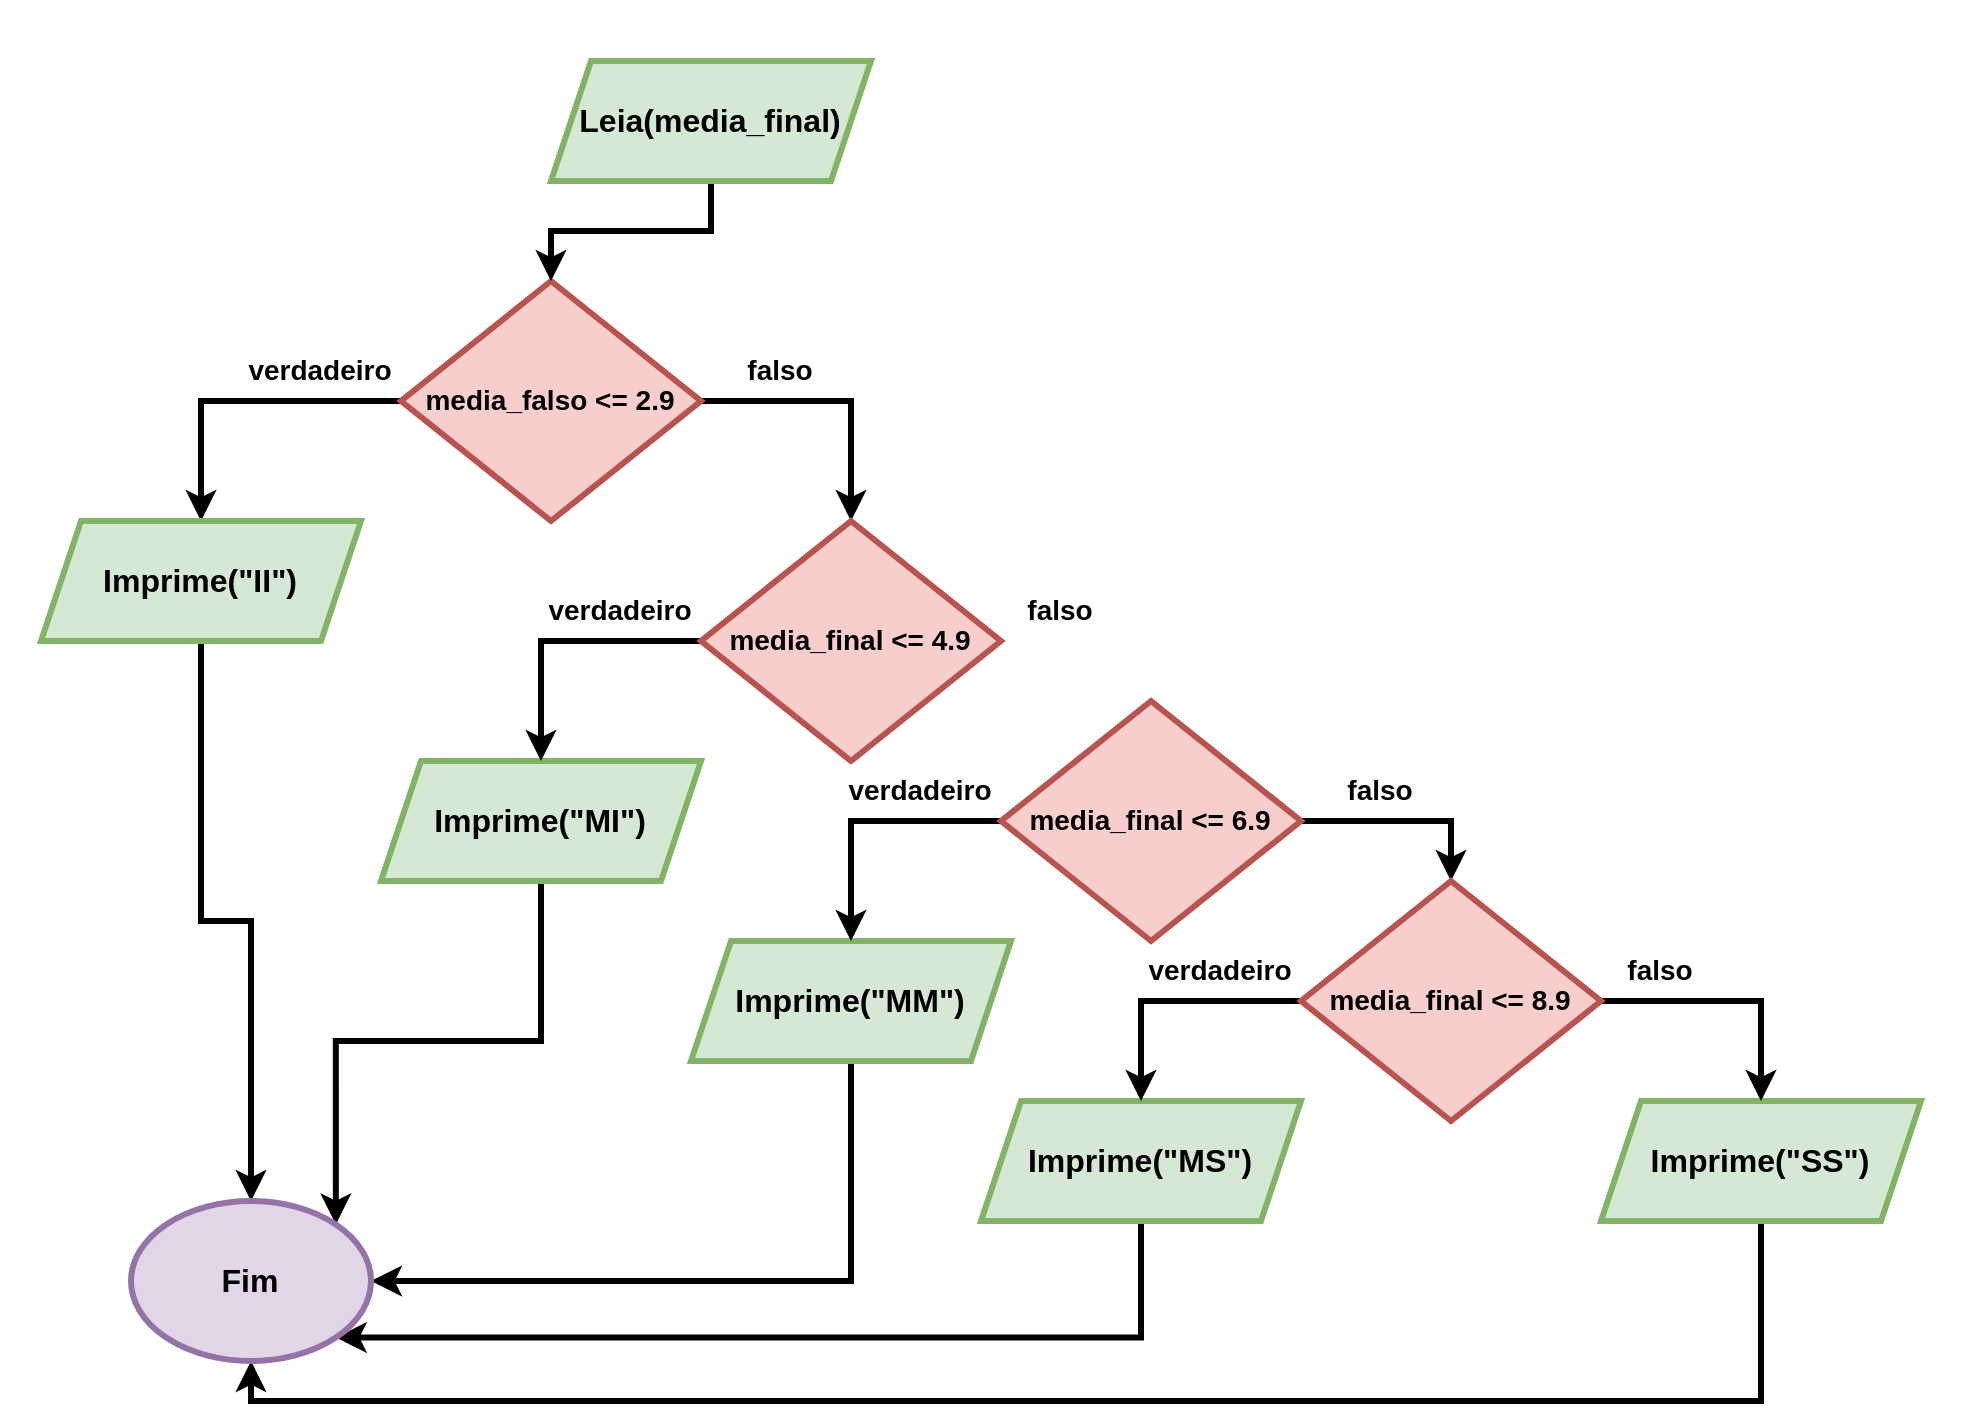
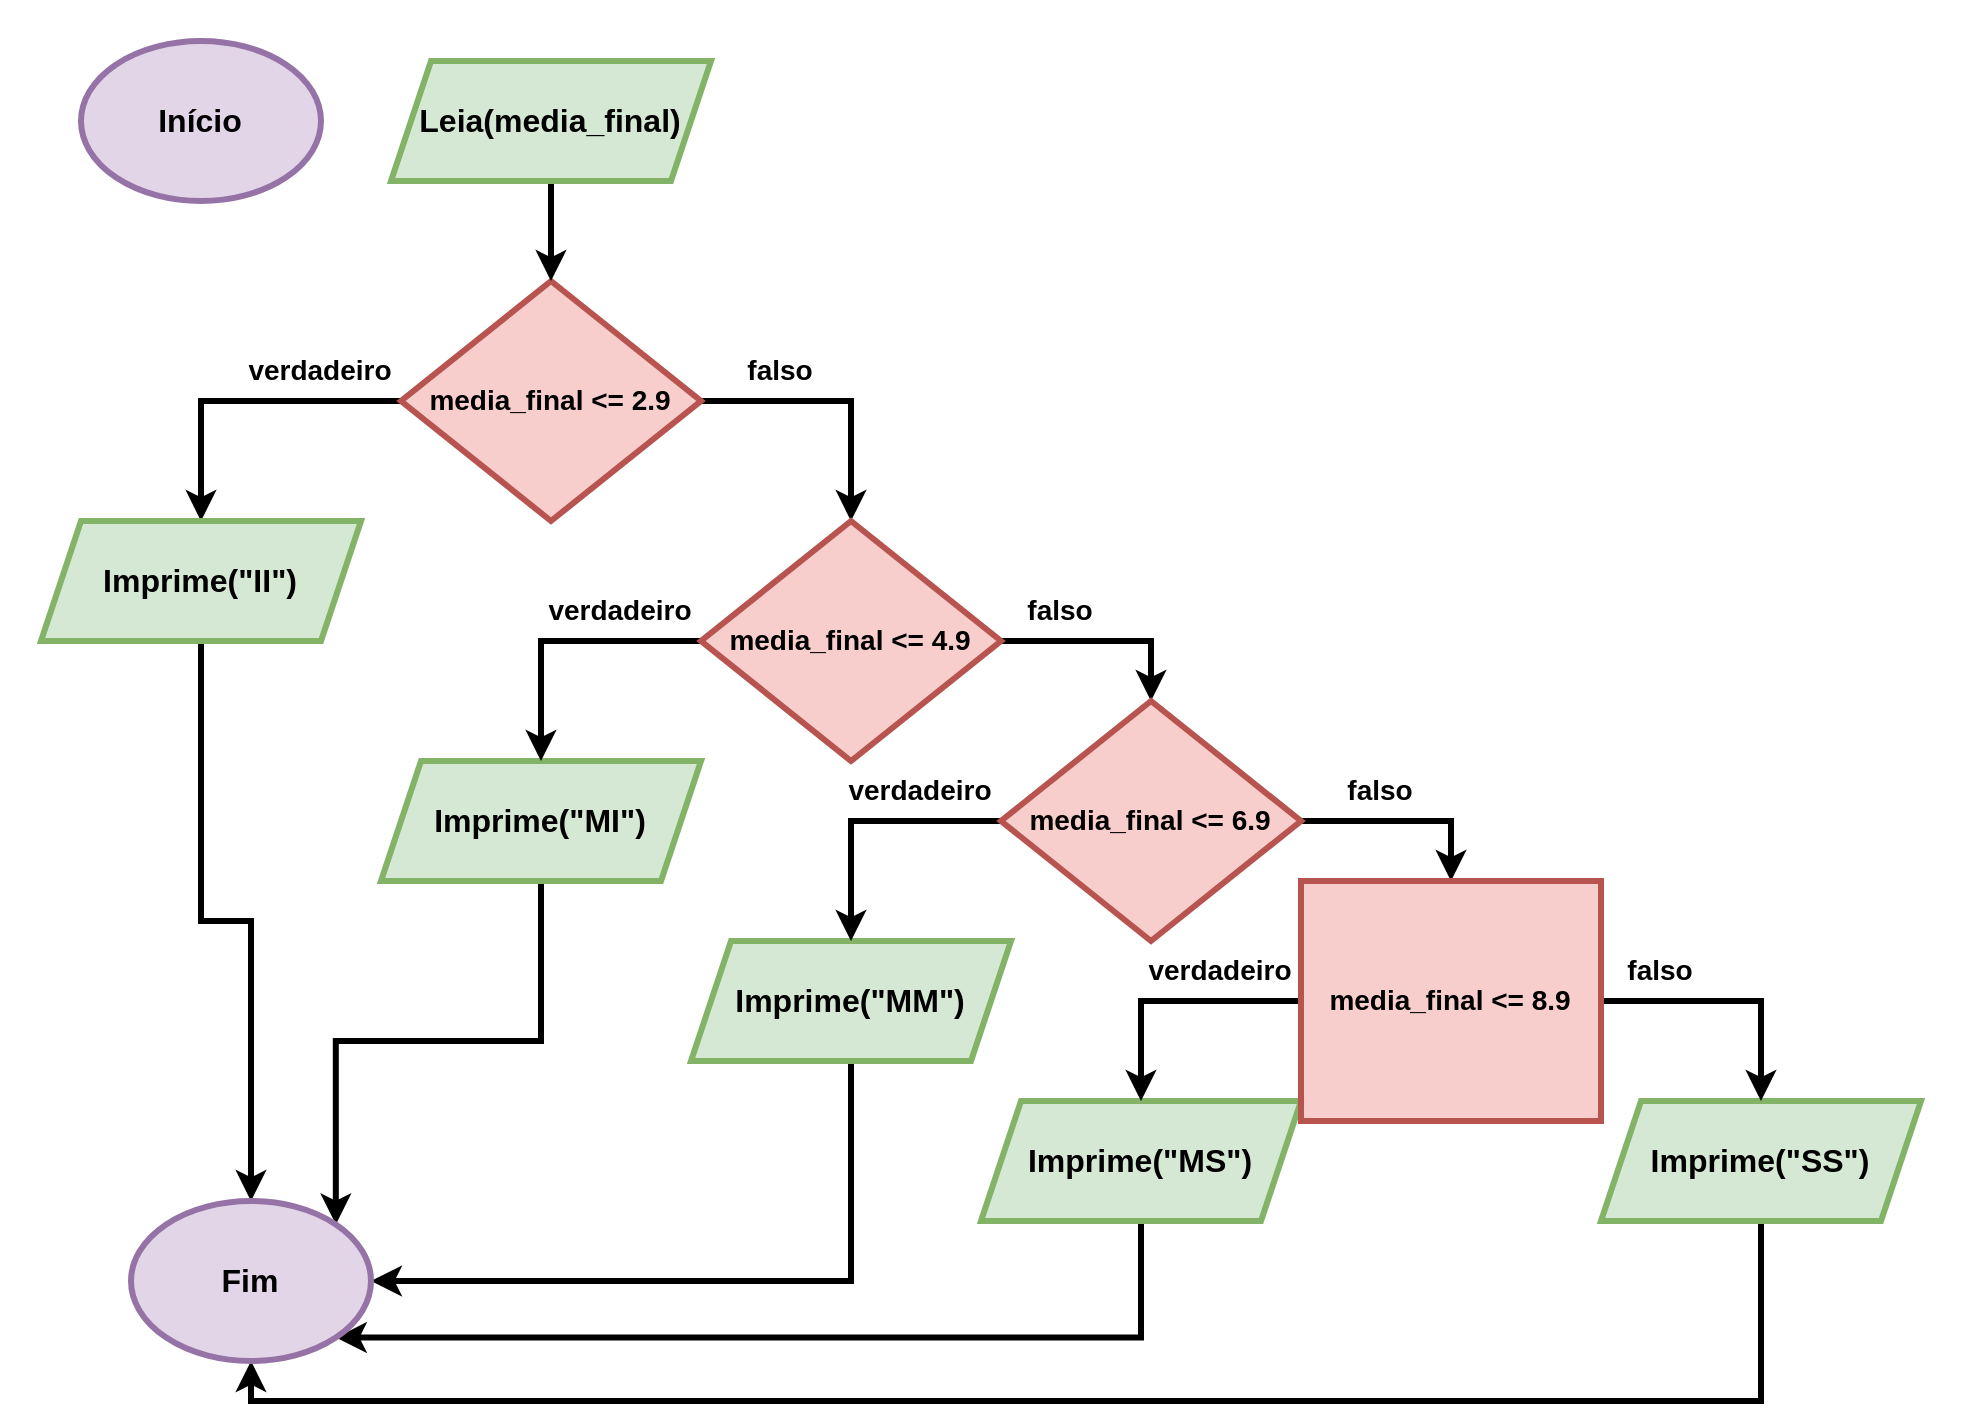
node "Início": added
node "Leia(media_final)": moved (711, 121) -> (551, 121)
node "media_falso <= 2.9": label "media_falso <= 2.9" -> "media_final <= 2.9"
edge "media_final <= 4.9" -> "media_final <= 6.9": added
node "media_final <= 8.9": shape diamond -> rectangle
